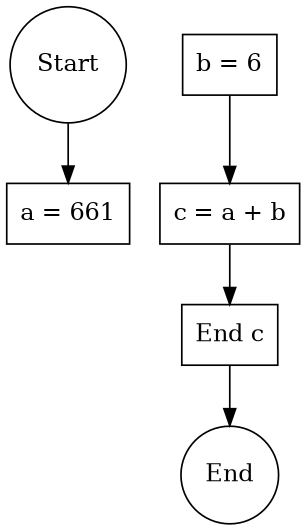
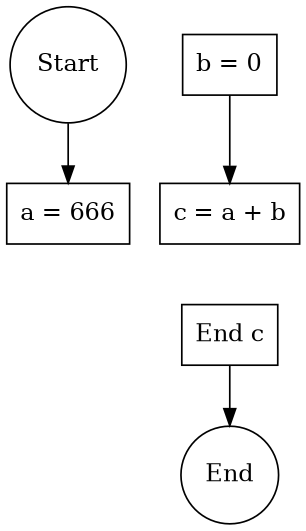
node "b = 6": label "b = 6" -> "b = 0"
node "a = 661": label "a = 661" -> "a = 666"
edge "c = a + b" -> "End c": removed
